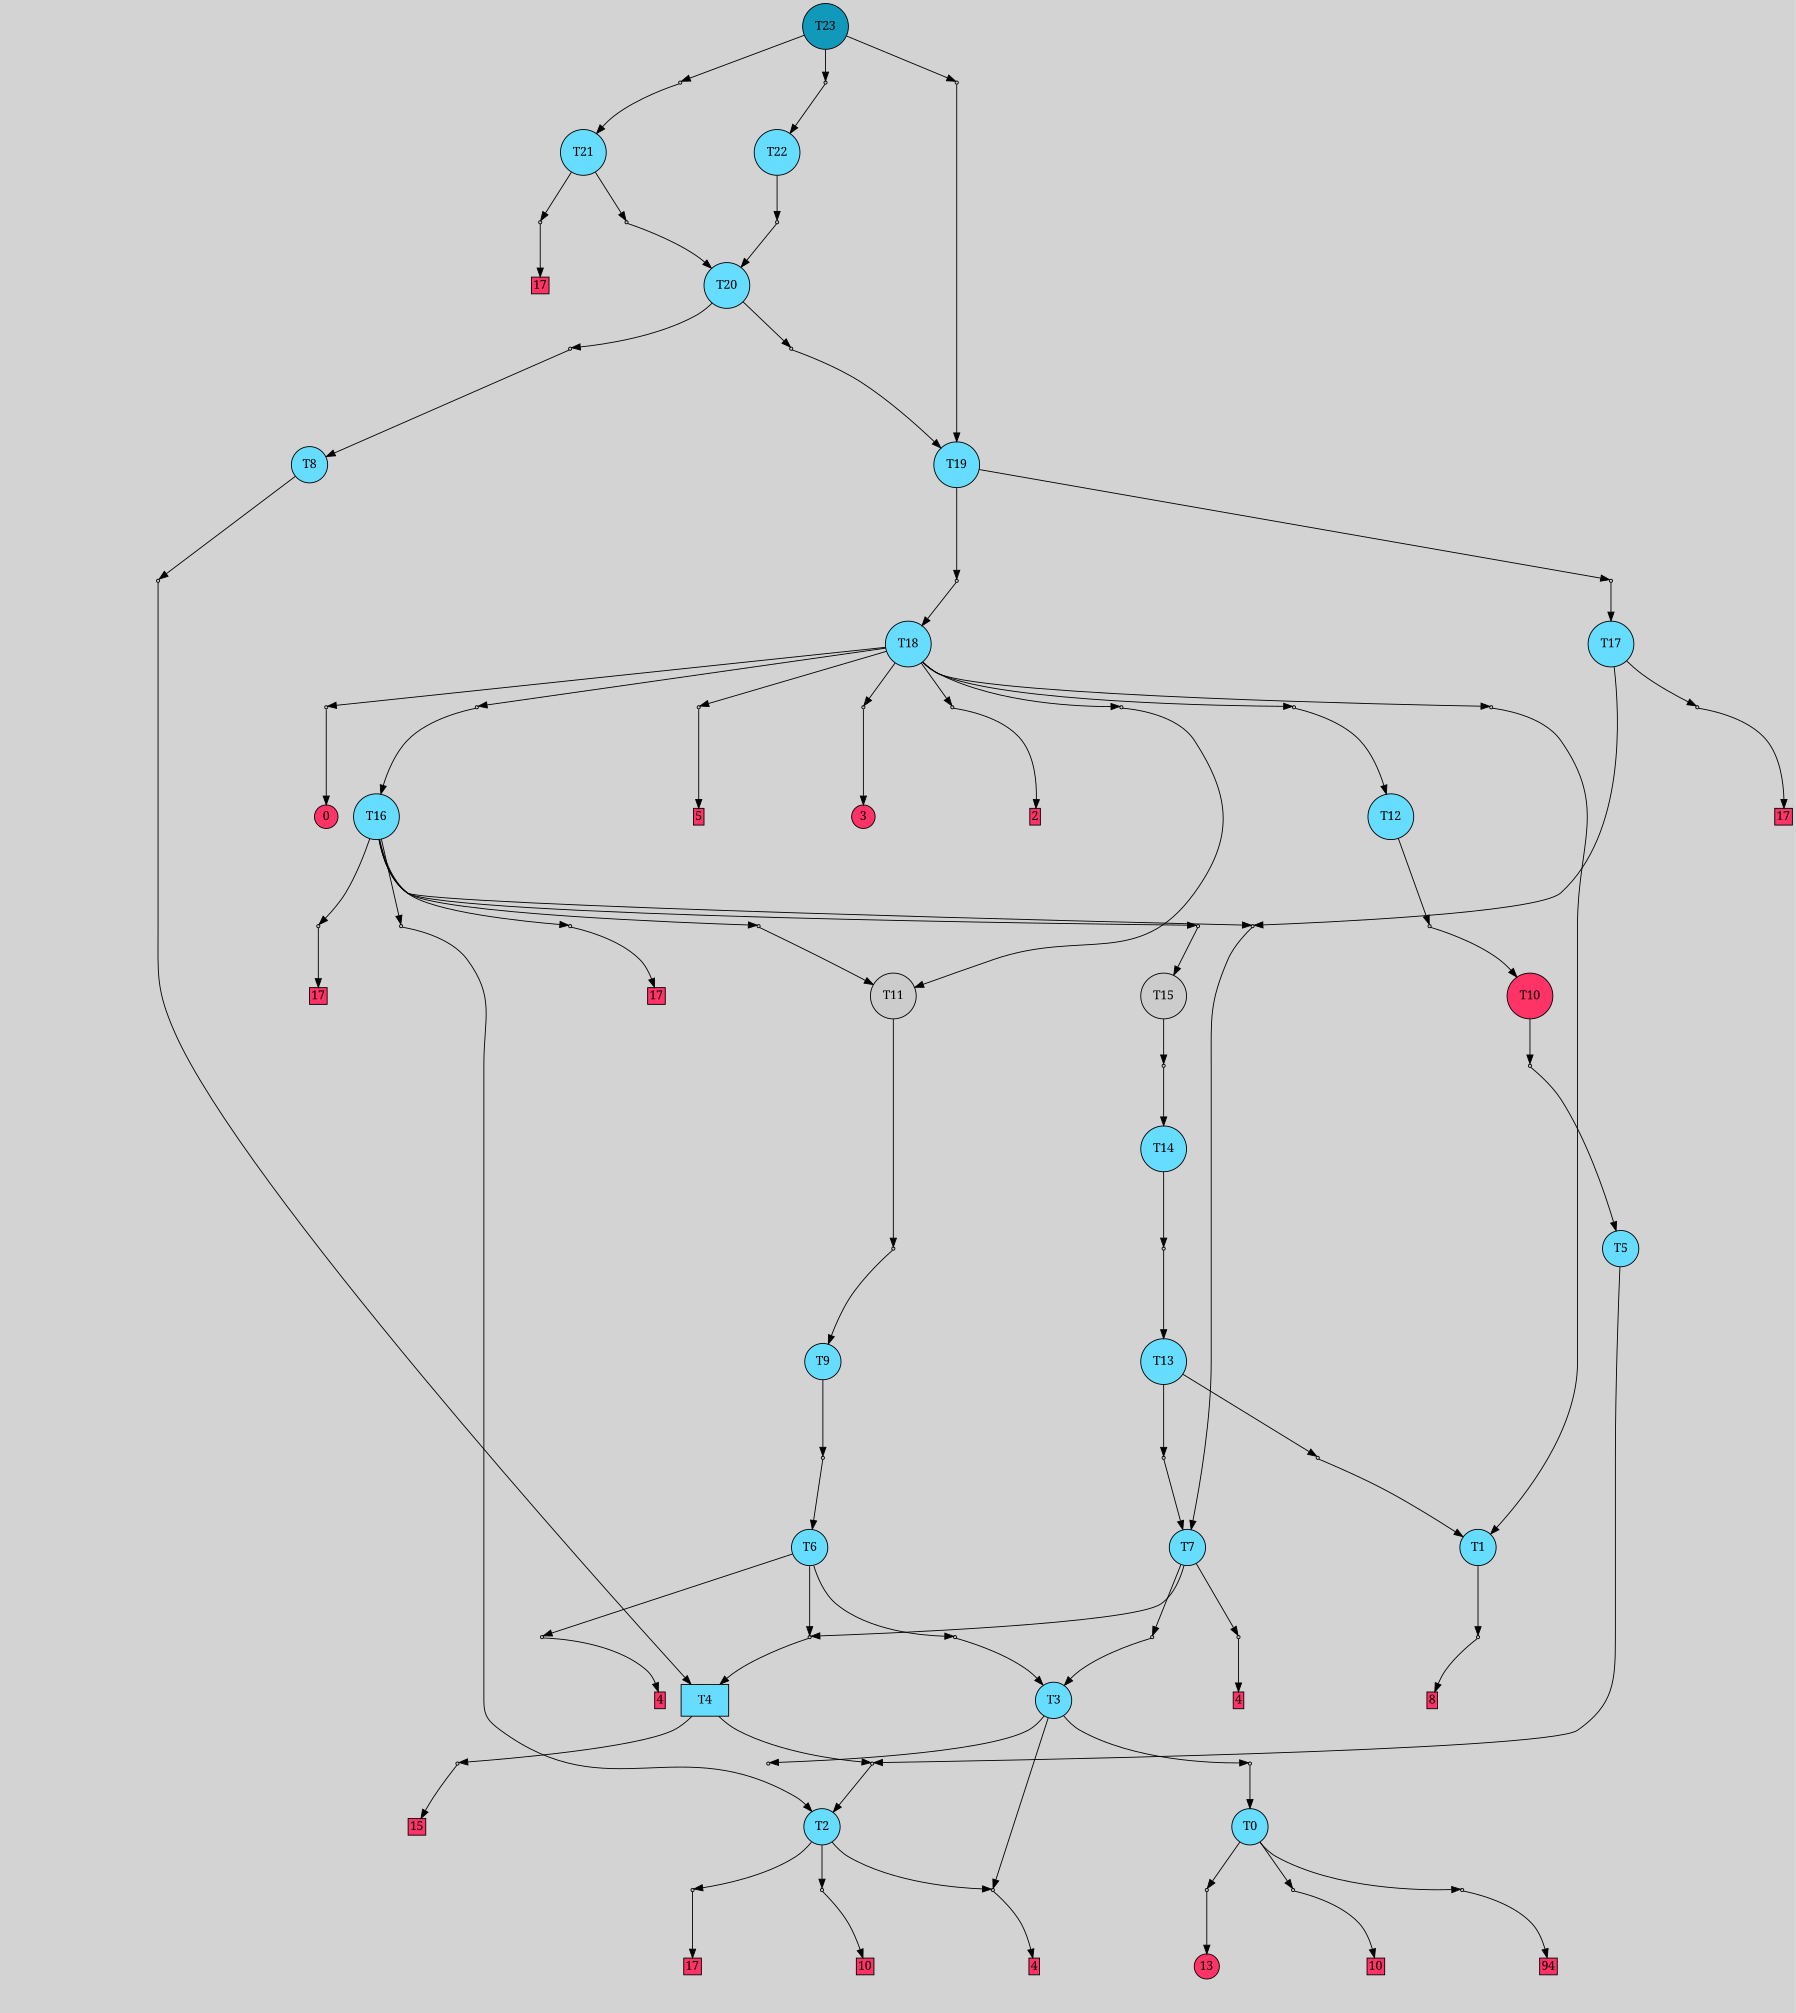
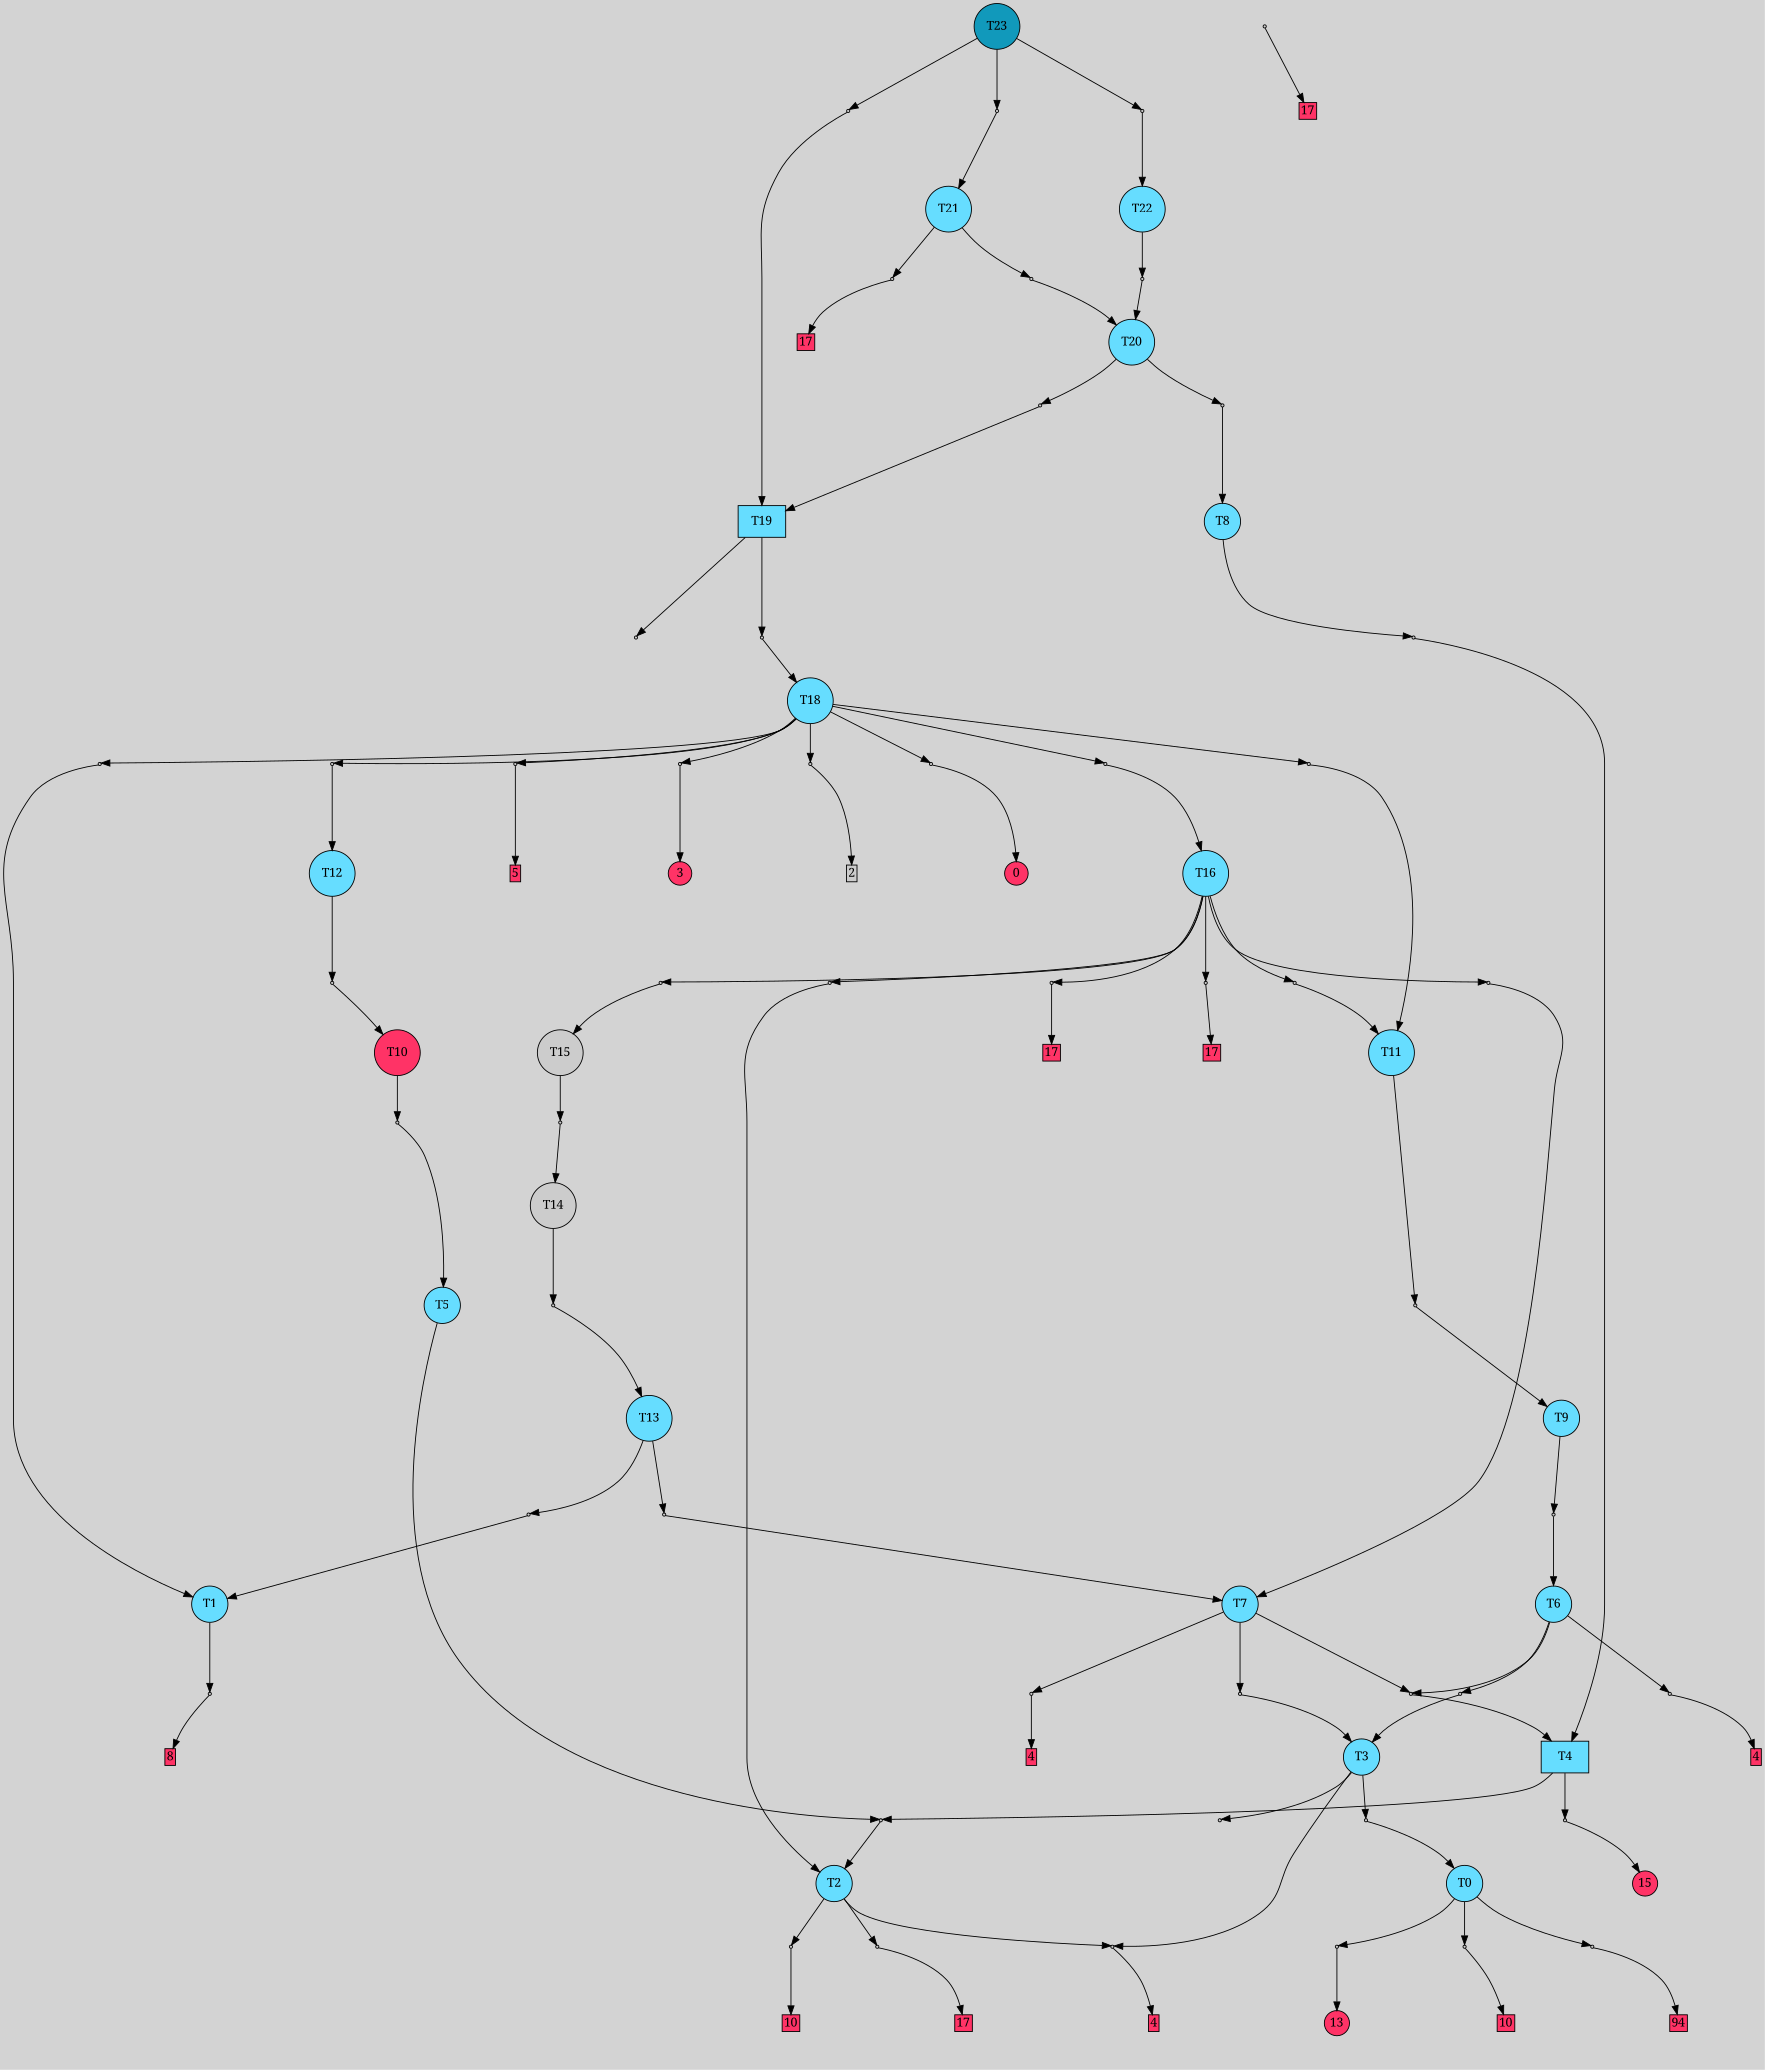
node "T19": shape circle -> box
node "T17": removed
node "2": fillcolor #ff3366 -> #cccccc
node "T11": fillcolor #cccccc -> #66ddff
node "T14": fillcolor #66ddff -> #cccccc
node "15": shape box -> circle
